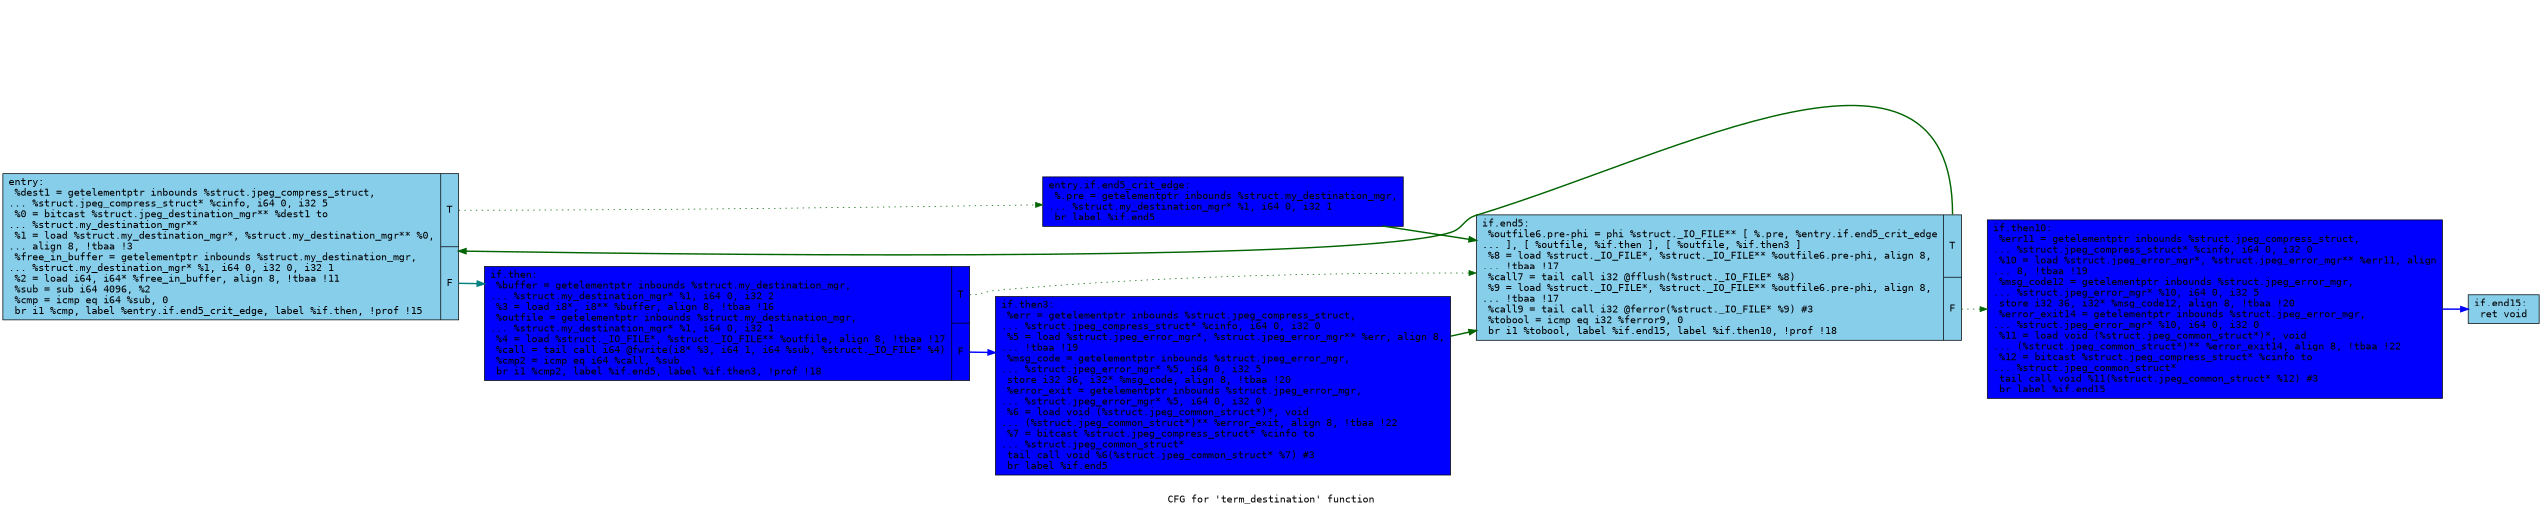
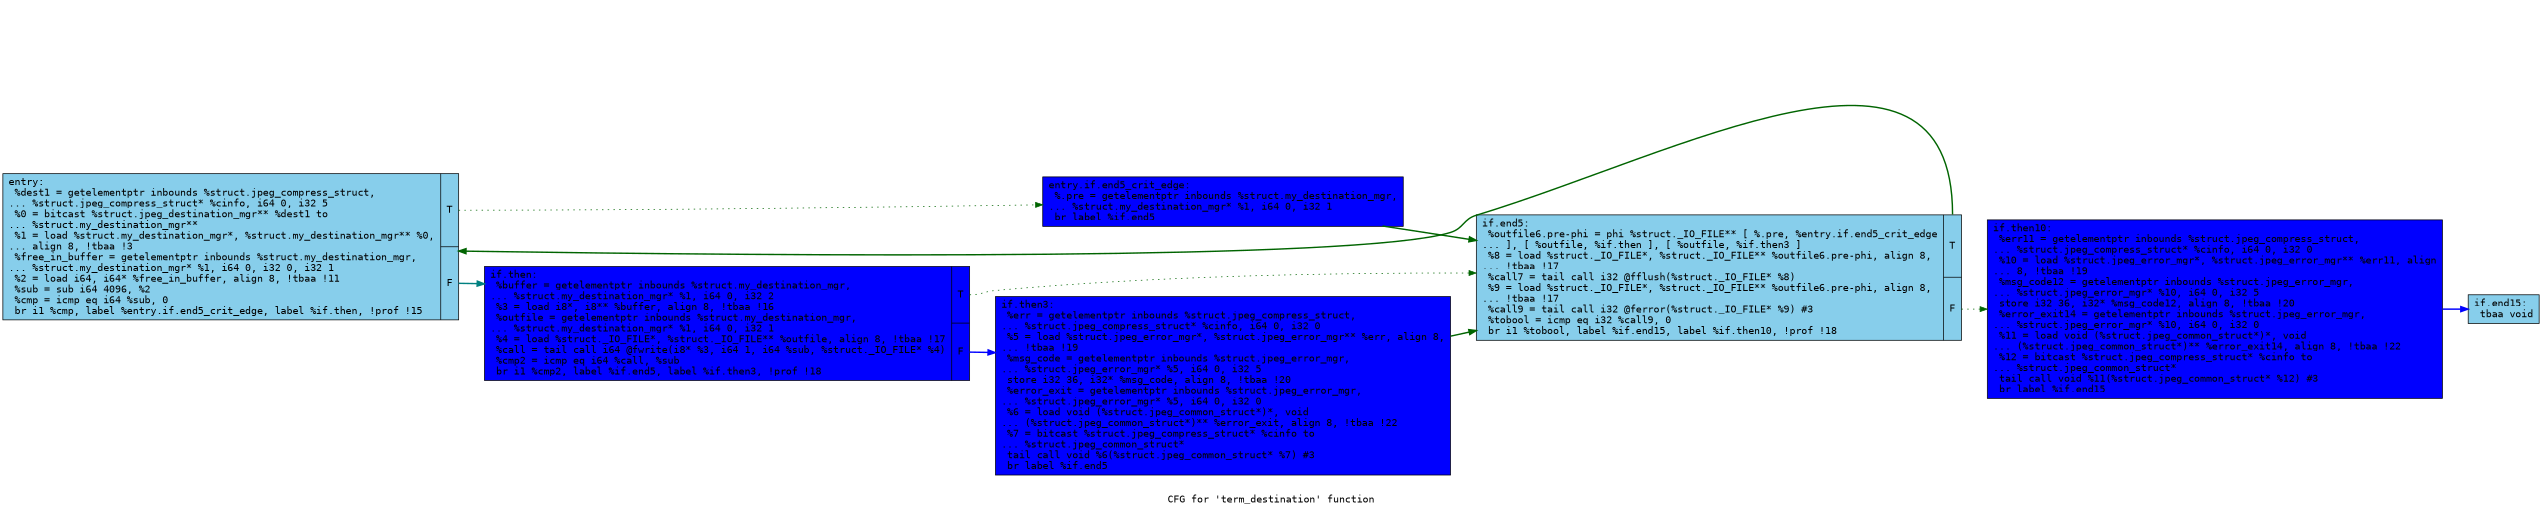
node "if.end15:": text "ret void" -> "tbaa void"
node "if.end5:": text "%tobool = icmp eq i32 %ferror9, 0" -> "%tobool = icmp eq i32 %call9, 0"
